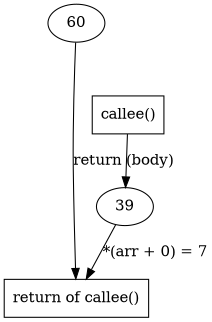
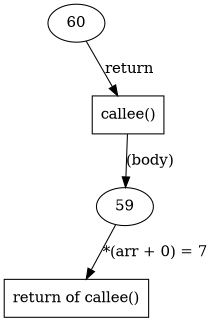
edge "60" -> "return of callee()": now "60" -> "callee()"
node "39": label "39" -> "59"
